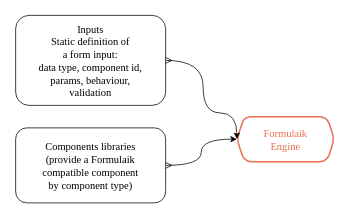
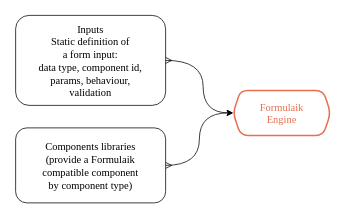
node "Formulaik Engine": moved (285, 139) -> (282, 113)
